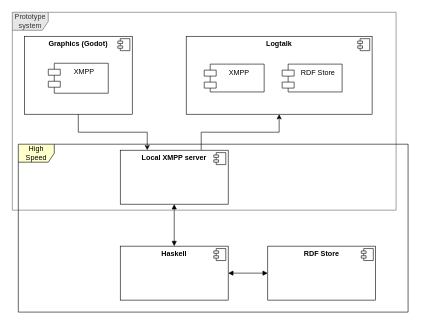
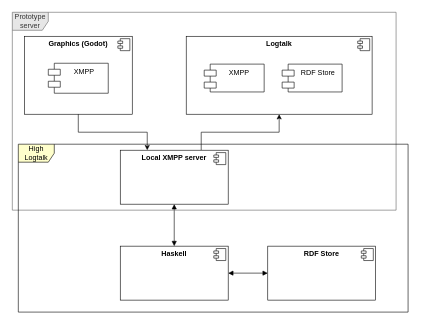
node "Prototype system": label "Prototype system" -> "Prototype server"
node "High Speed": label "High Speed" -> "High Logtalk"
